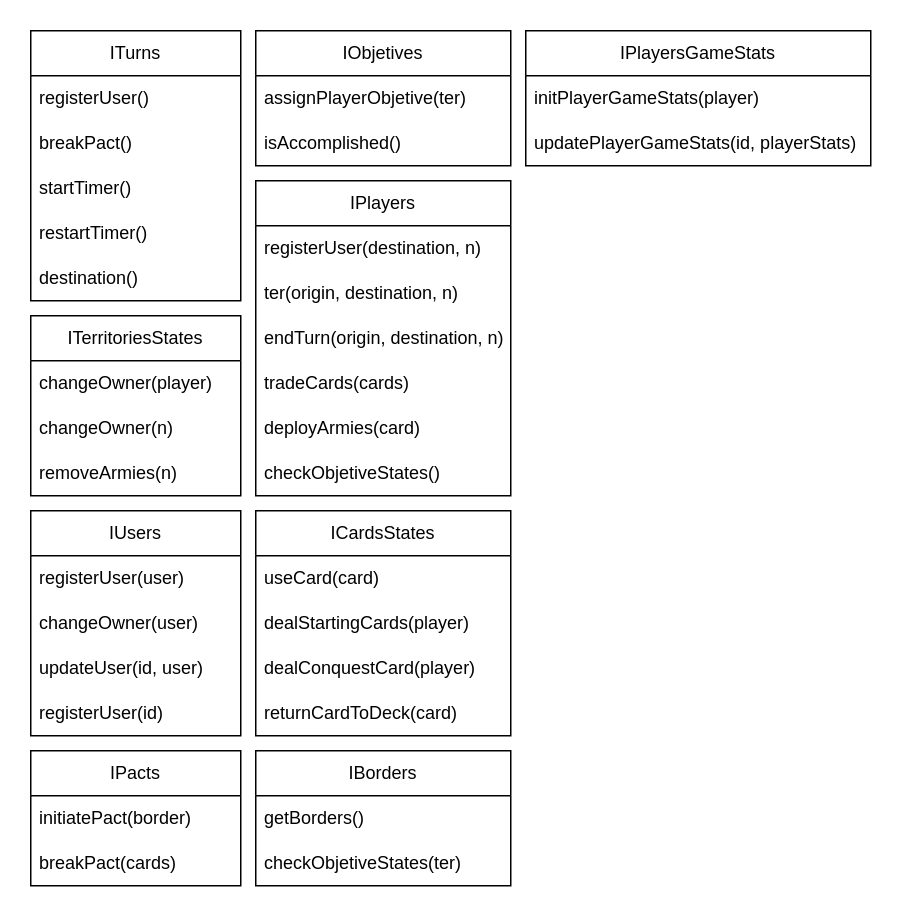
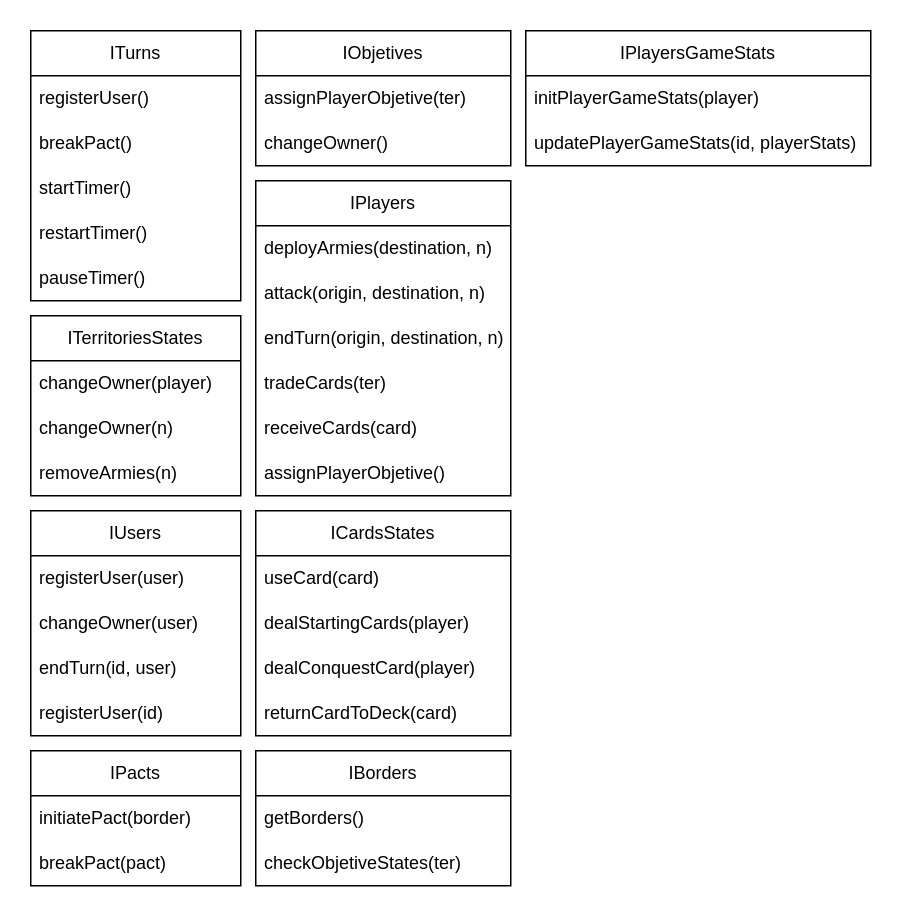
node "isAccomplished()": label "isAccomplished()" -> "changeOwner()"
node "registerUser(destination, n)": label "registerUser(destination, n)" -> "deployArmies(destination, n)"
node "destination()": label "destination()" -> "pauseTimer()"
node "ter(origin, destination, n)": label "ter(origin, destination, n)" -> "attack(origin, destination, n)"
node "tradeCards(cards)": label "tradeCards(cards)" -> "tradeCards(ter)"
node "deployArmies(card)": label "deployArmies(card)" -> "receiveCards(card)"
node "checkObjetiveStates()": label "checkObjetiveStates()" -> "assignPlayerObjetive()"
node "updateUser(id, user)": label "updateUser(id, user)" -> "endTurn(id, user)"
node "breakPact(cards)": label "breakPact(cards)" -> "breakPact(pact)"
